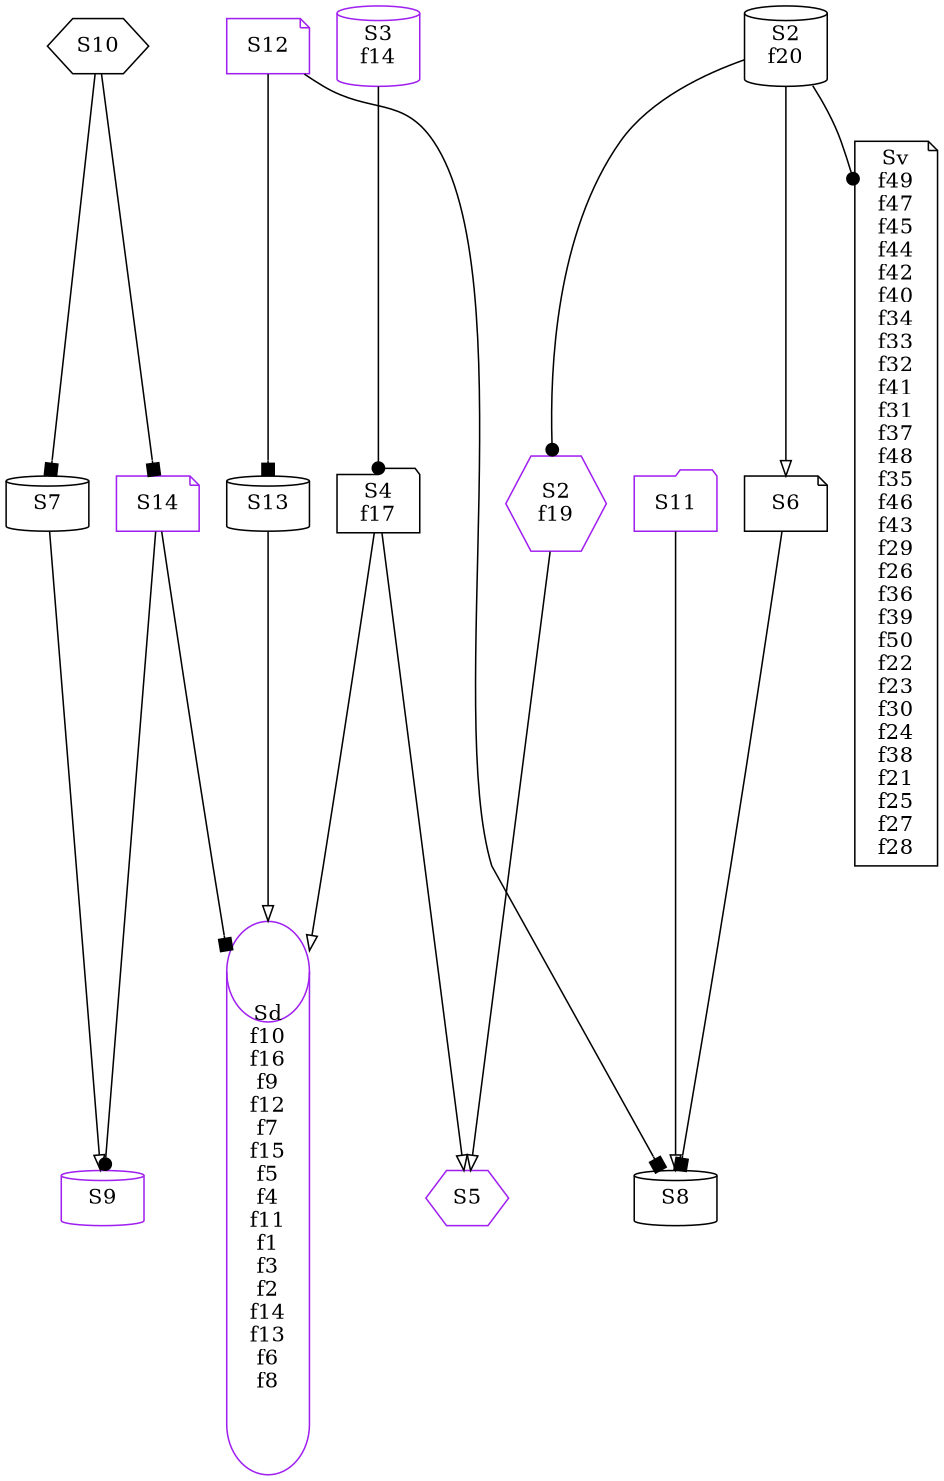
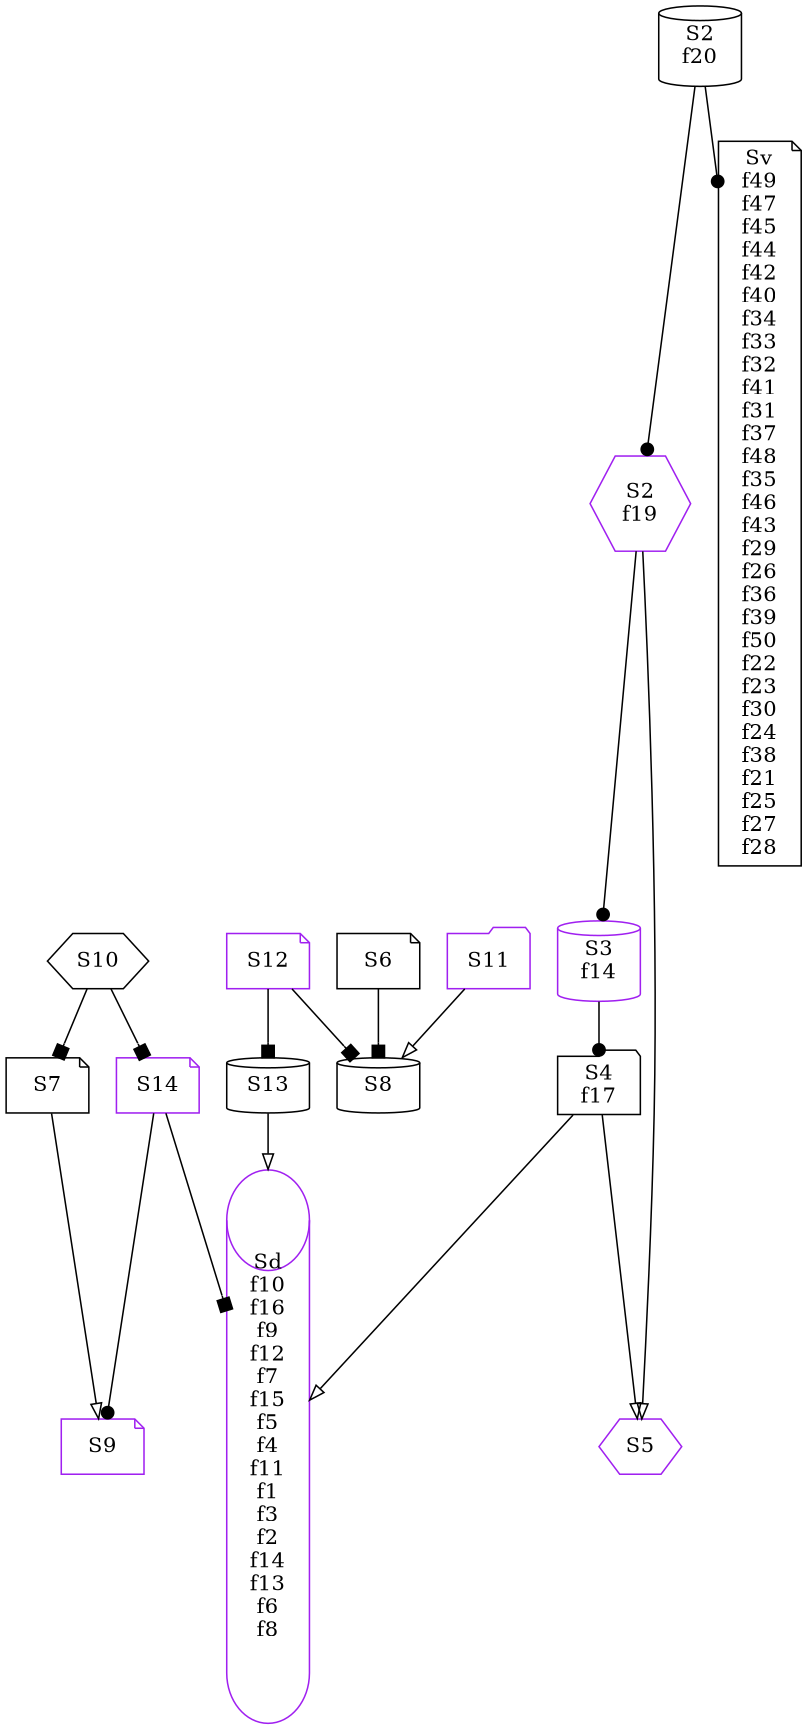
edge "S2 f20" -> "S6": removed
node "S7": shape cylinder -> note
edge "S2 f19" -> "S3 f14": added
node "S9": shape cylinder -> note
